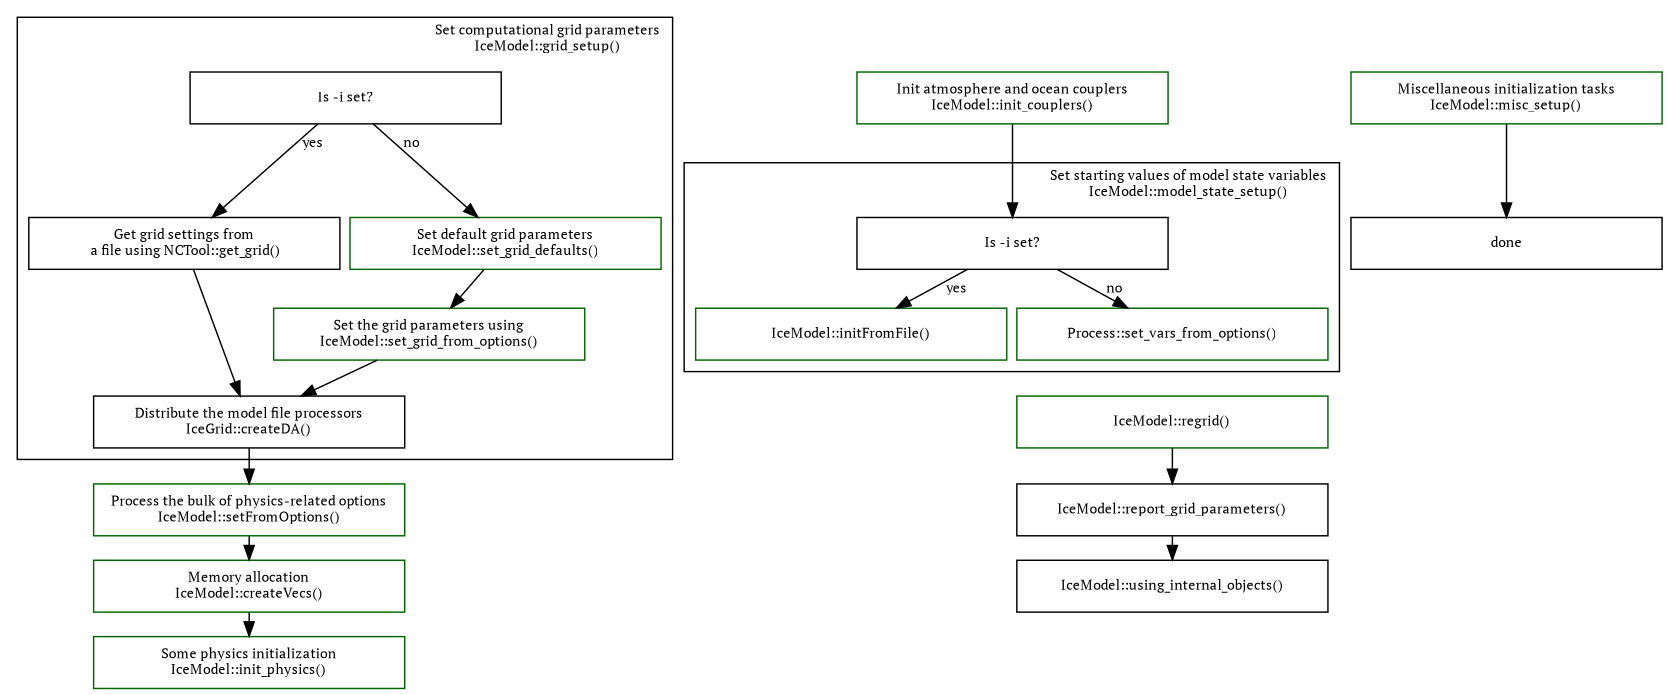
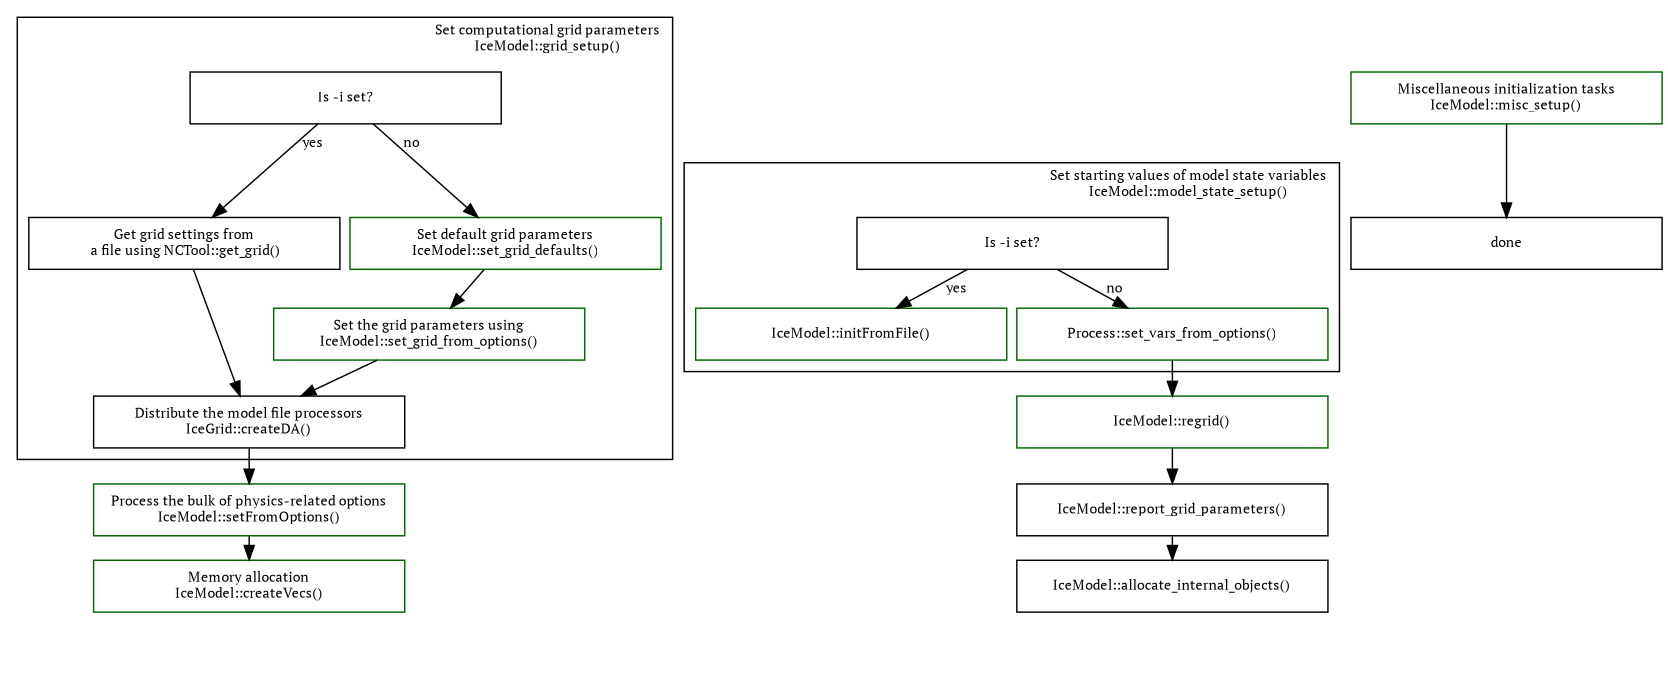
node "Init atmosphere and ocean couplers IceModel::init_couplers()": removed
edge "Process::set_vars_from_options()" -> "IceModel::regrid()": added
node "IceModel::using_internal_objects()": label "IceModel::using_internal_objects()" -> "IceModel::allocate_internal_objects()"
node "Some physics initialization IceModel::init_physics()": removed
